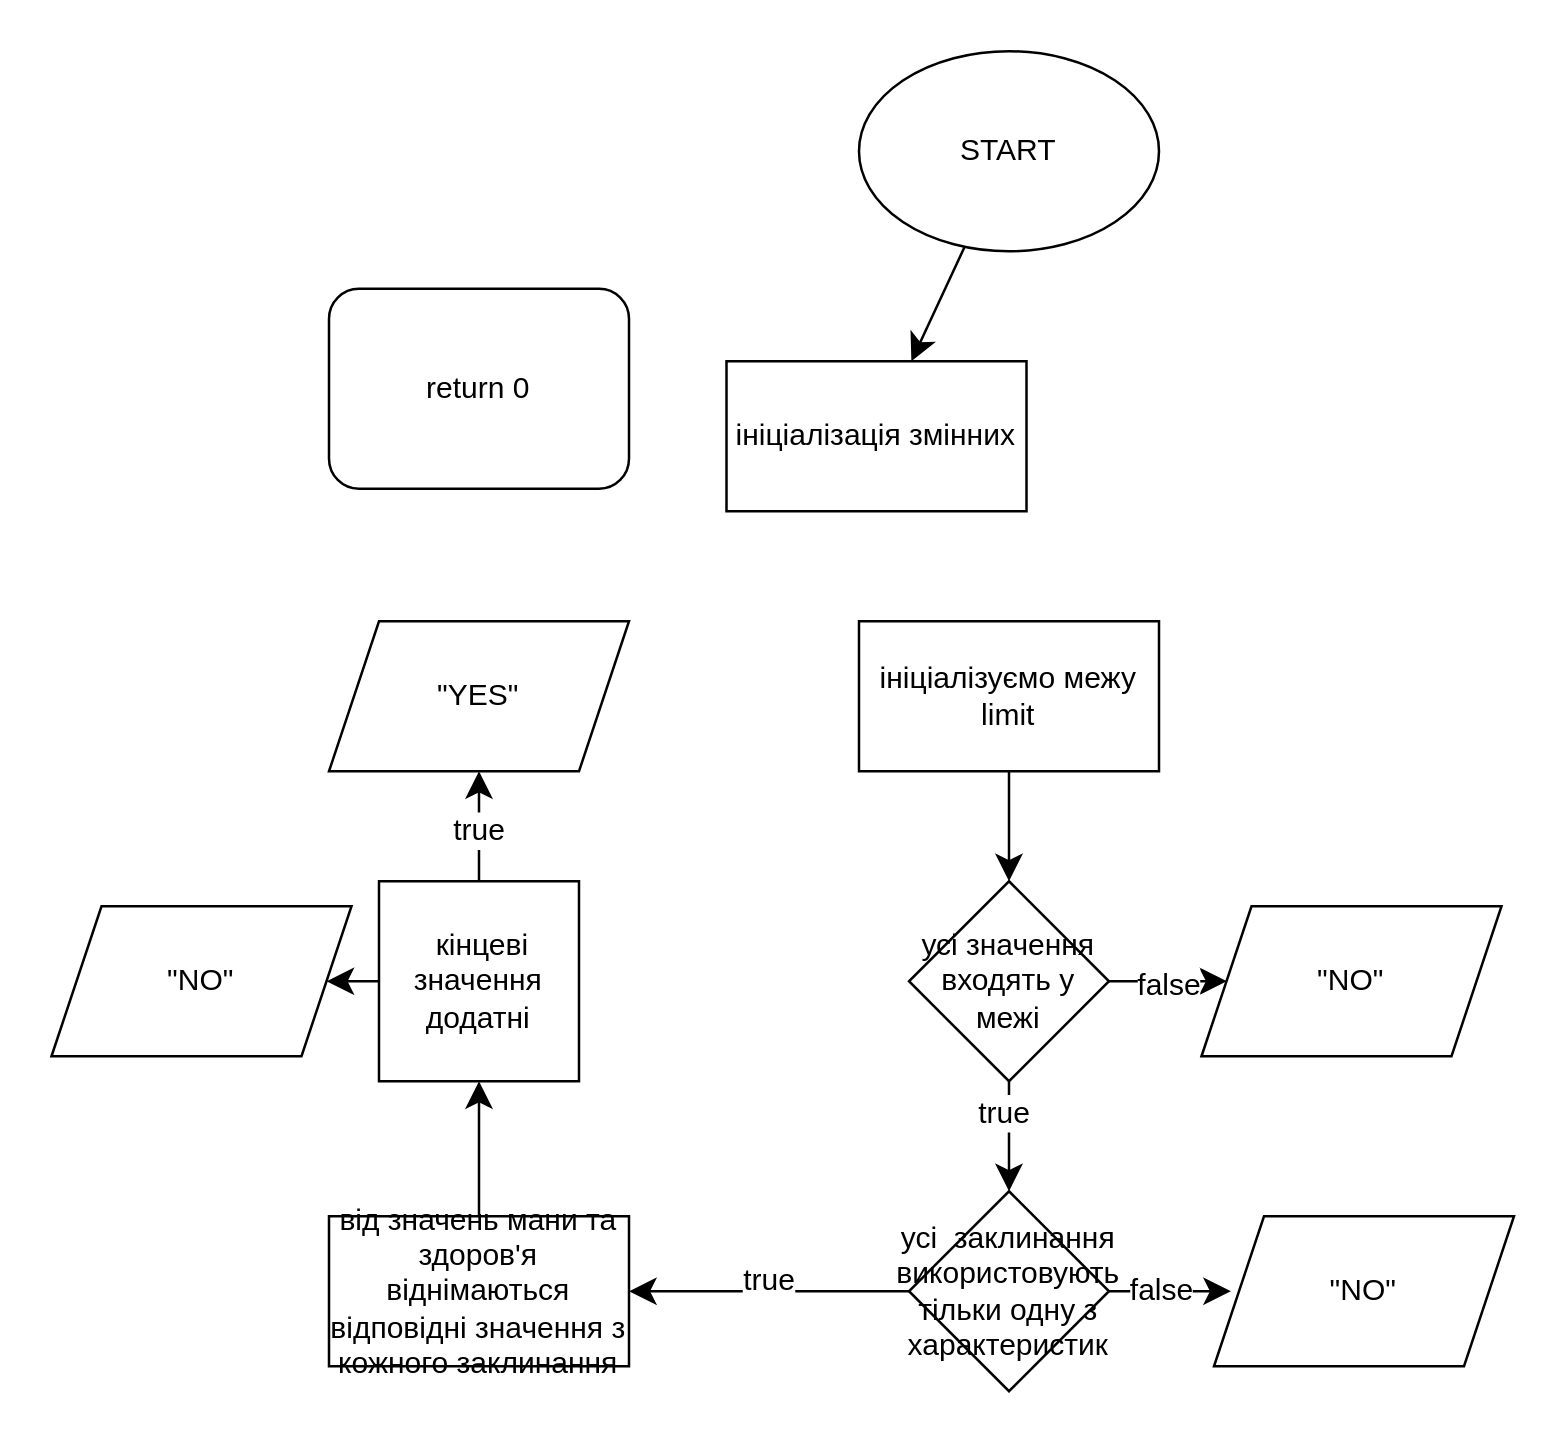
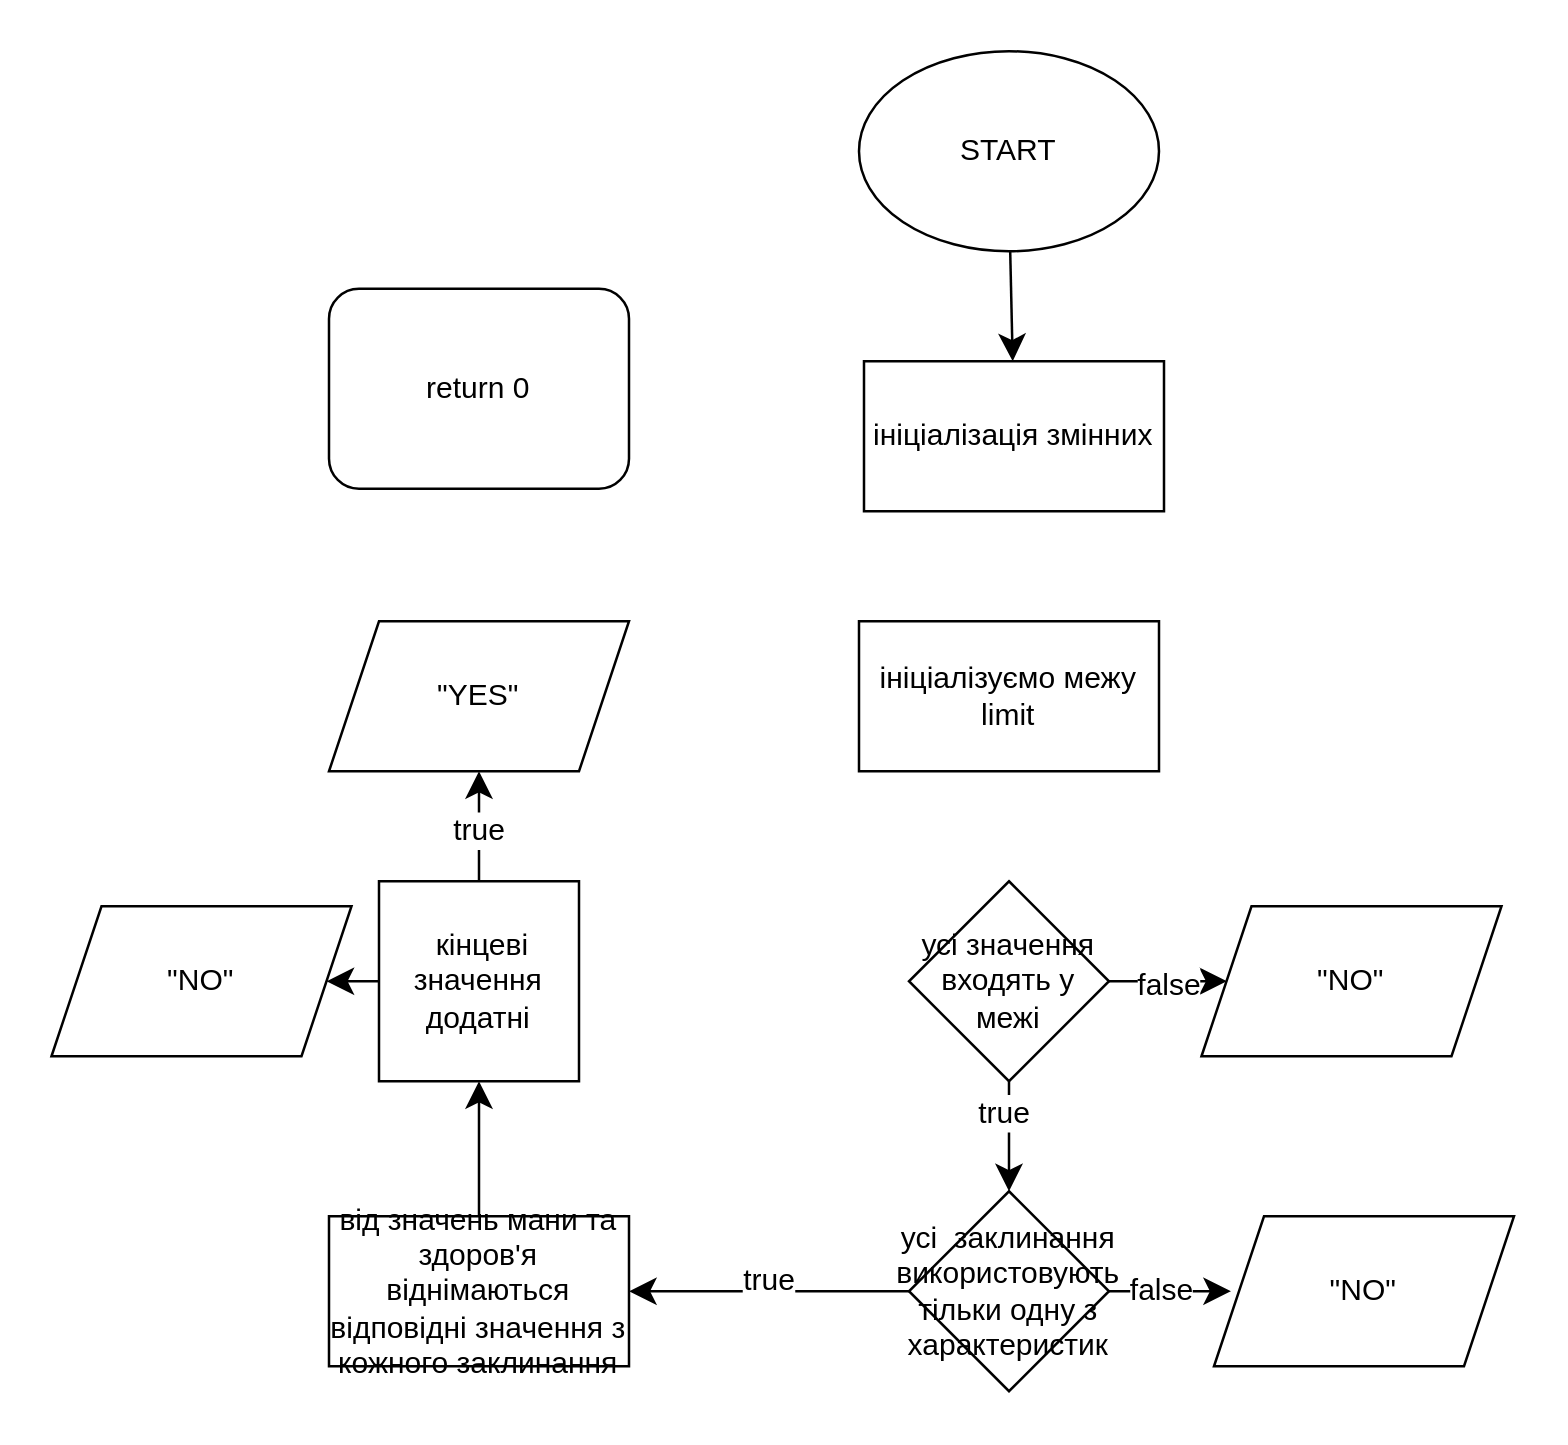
node "ініціалізація змінних": moved (876, 436) -> (1014, 436)
edge "ініціалізуємо межу limit" -> "усі значення входять у межі": removed
